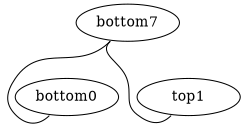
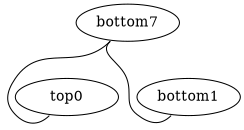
node "bottom0": label "bottom0" -> "top0"
node "top1": label "top1" -> "bottom1"
